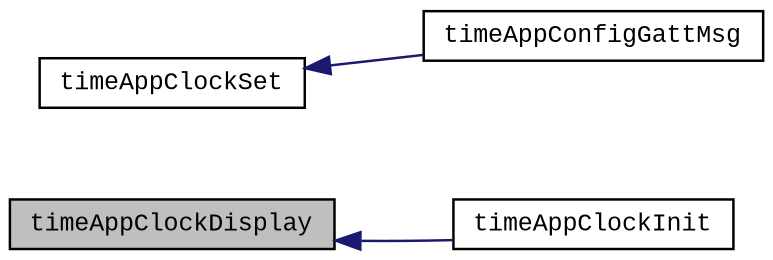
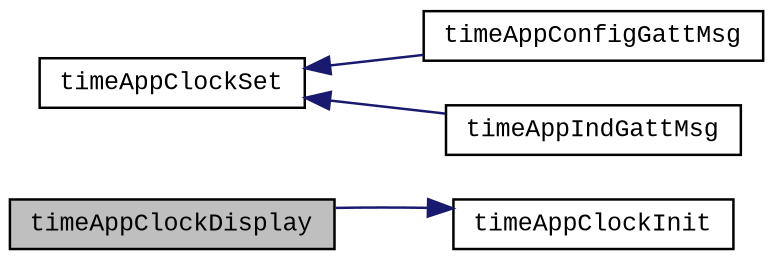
node "timeAppIndGattMsg": added
edge "timeAppClockInit" -> "timeAppClockDisplay": reversed
